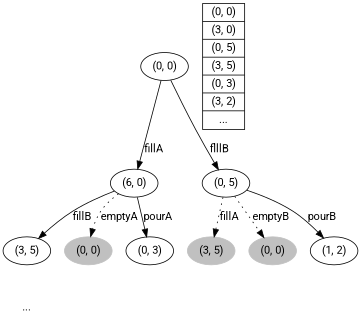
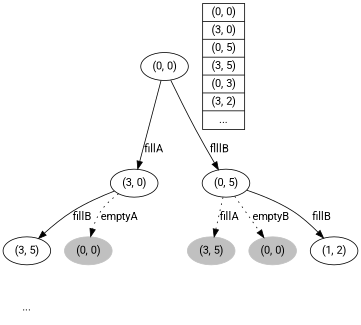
node "(6, 0)": label "(6, 0)" -> "(3, 0)"
edge "(0, 5)" -> "(1, 2)": label "pourB" -> "fillB"
node "(0, 3)": removed
